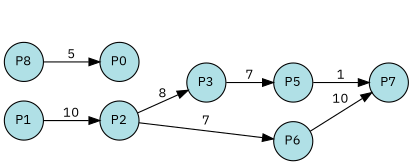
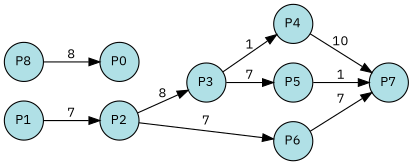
node "P4": added
edge "P8" -> "P0": label "5" -> "8"
edge "P6" -> "P7": label "10" -> "7"
edge "P1" -> "P2": label "10" -> "7"
